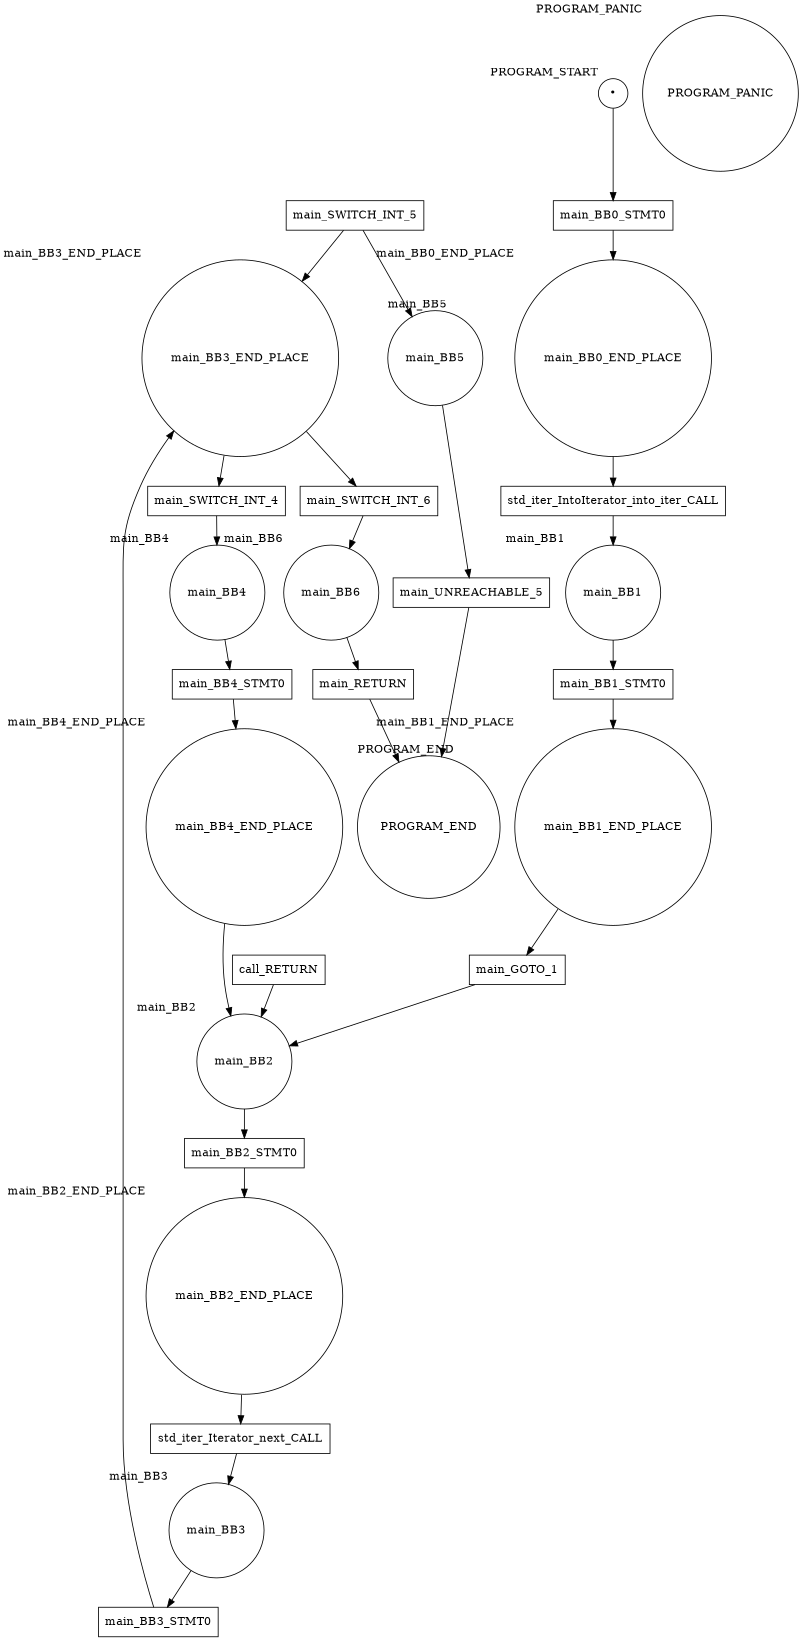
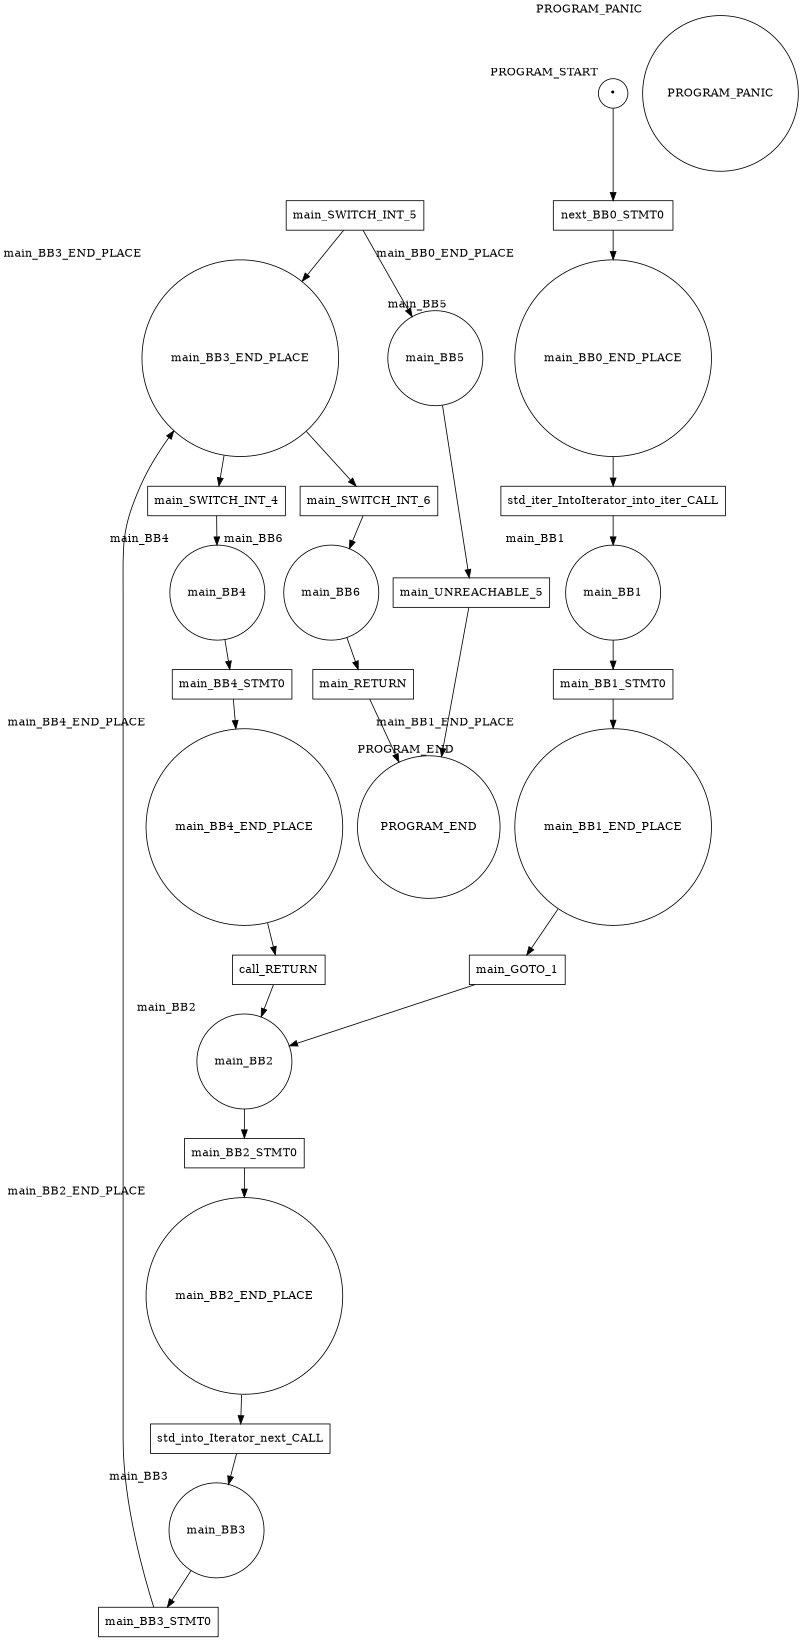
node "main_BB0_STMT0": label "main_BB0_STMT0" -> "next_BB0_STMT0"
edge "main_BB4_END_PLACE main_BB4_END_PLACE" -> "main_BB2 main_BB2": now "main_BB4_END_PLACE main_BB4_END_PLACE" -> "call_RETURN"
node "std_iter_Iterator_next_CALL": label "std_iter_Iterator_next_CALL" -> "std_into_Iterator_next_CALL"
